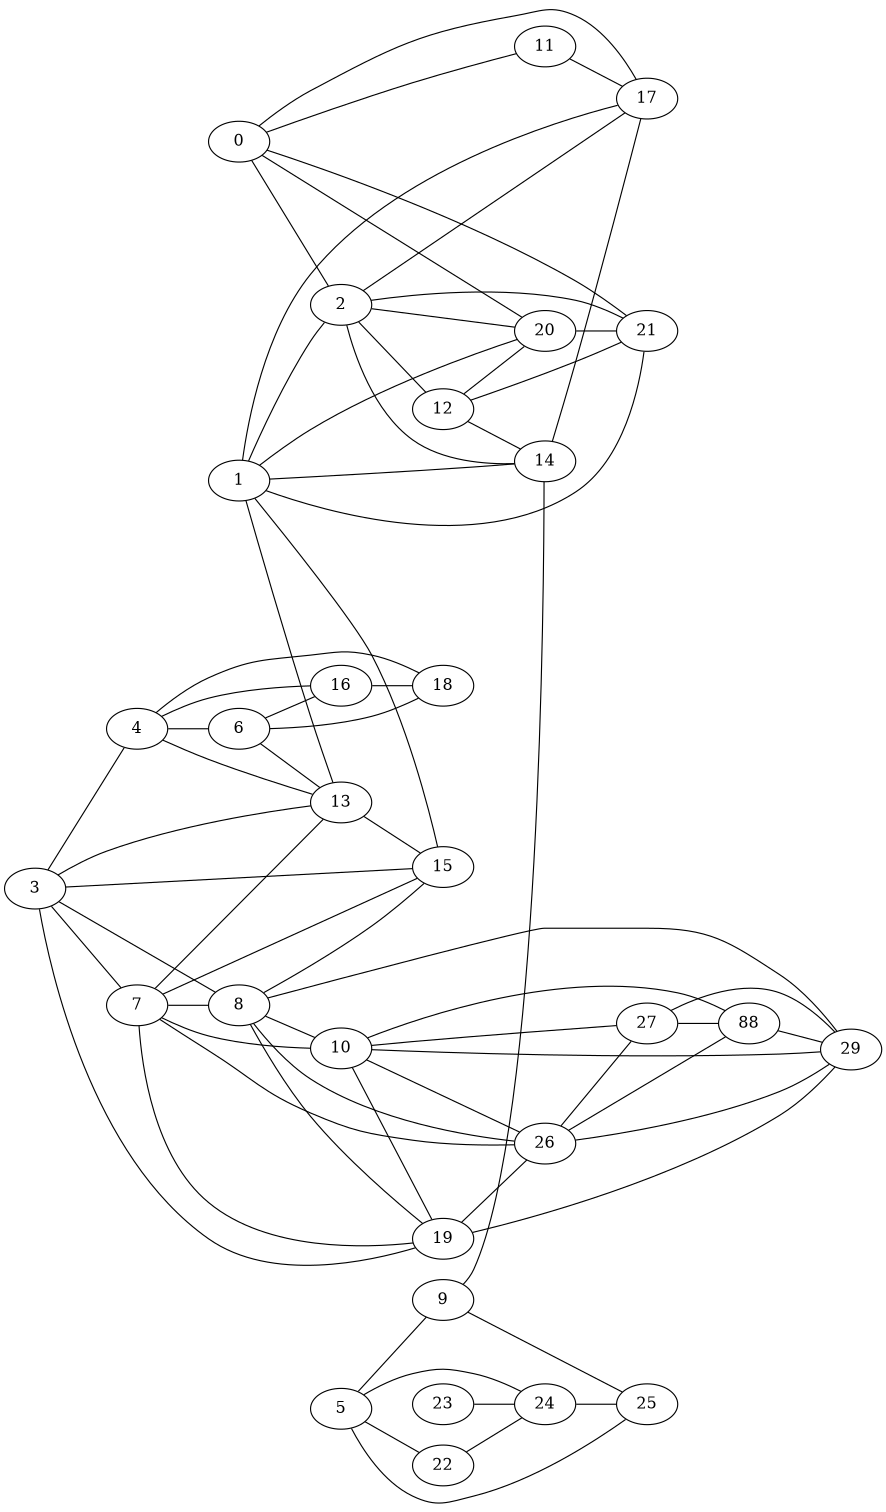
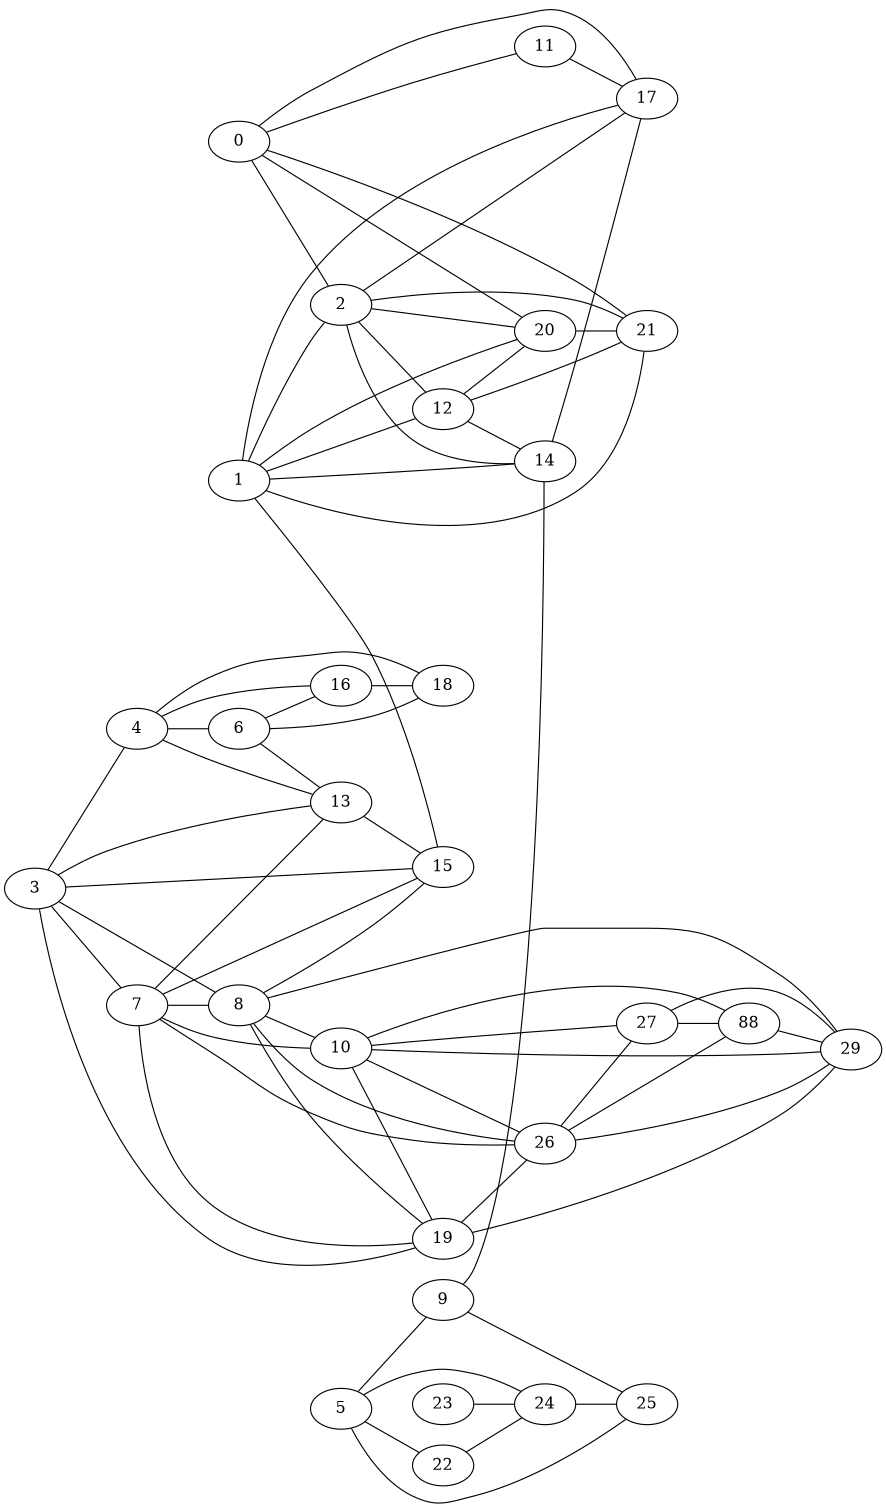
edge "1" -- "13": now "1" -- "12"
